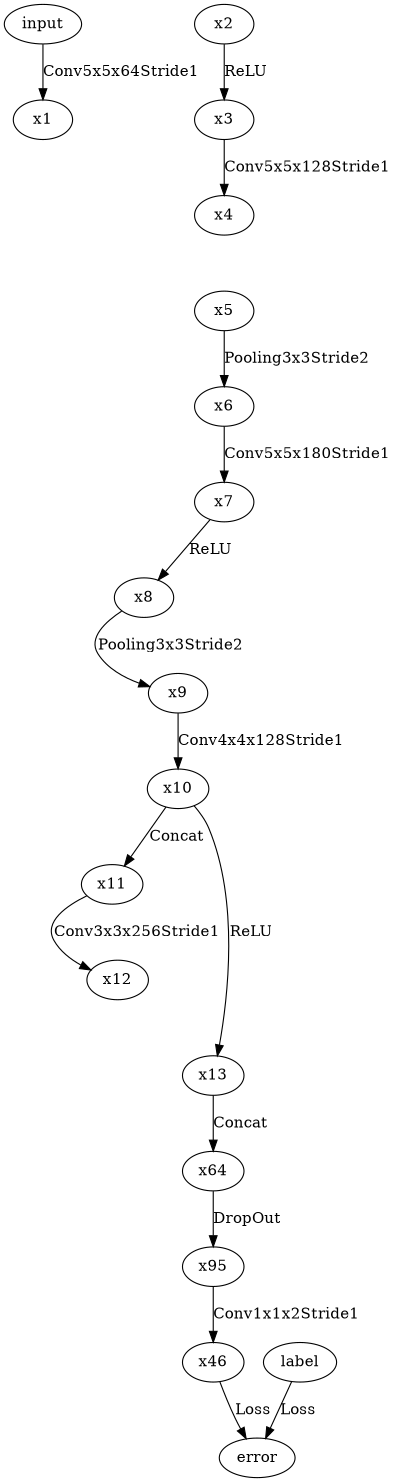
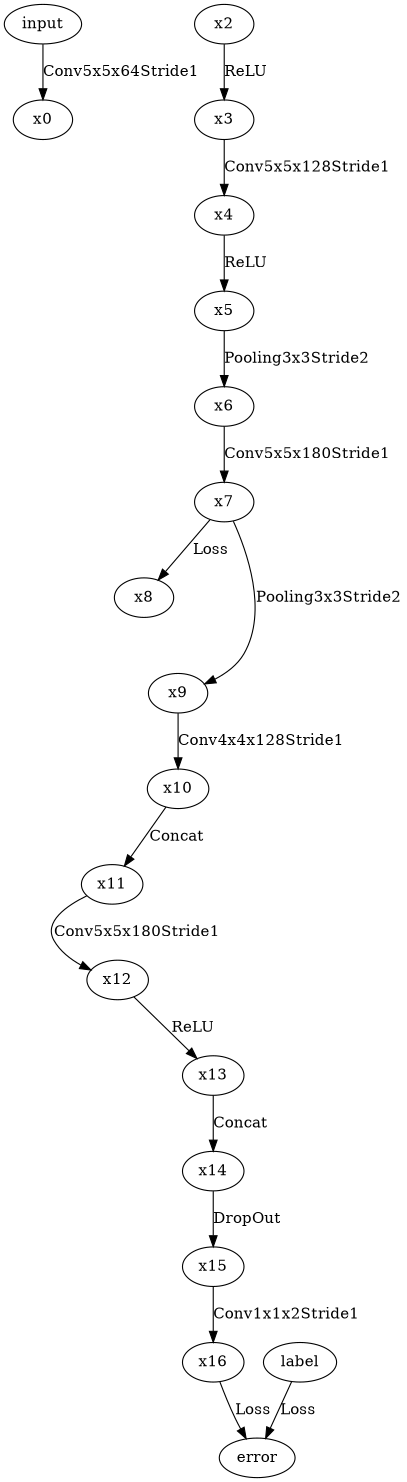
node "x1": label "x1" -> "x0"
edge "x4" -> "x5": added, label "ReLU"
edge "x7" -> "x8": label "ReLU" -> "Loss"
edge "x8" -> "x9": now "x7" -> "x9"
edge "x10" -> "x13": now "x12" -> "x13"
edge "x11" -> "x12": label "Conv3x3x256Stride1" -> "Conv5x5x180Stride1"
node "x64": label "x64" -> "x14"
node "x95": label "x95" -> "x15"
node "x46": label "x46" -> "x16"
